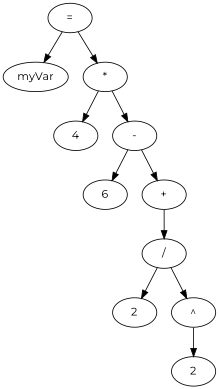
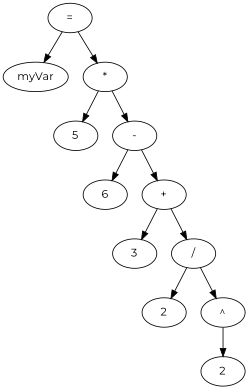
node "4": label "4" -> "5"
node "3": added
